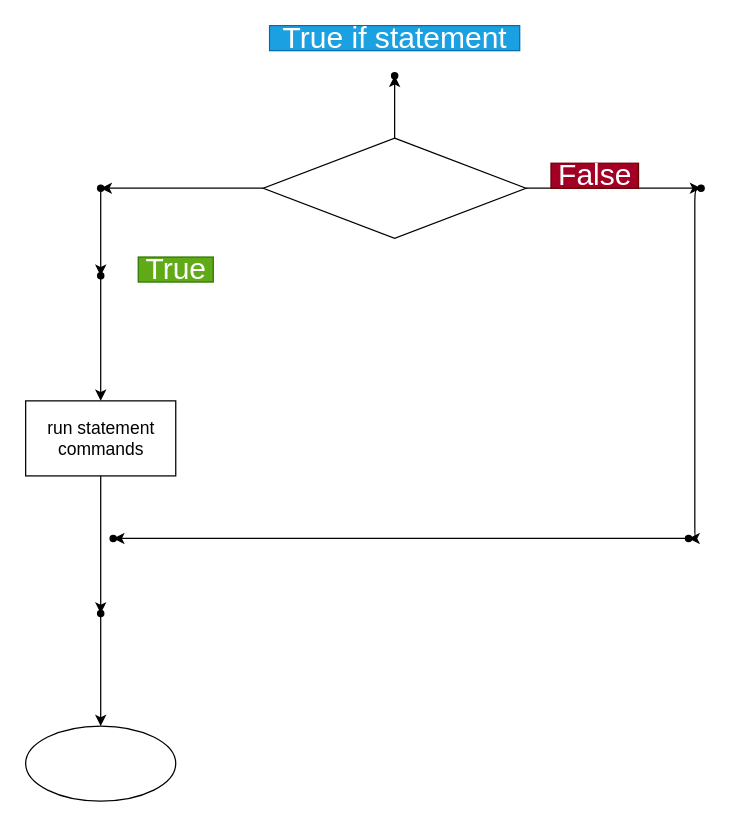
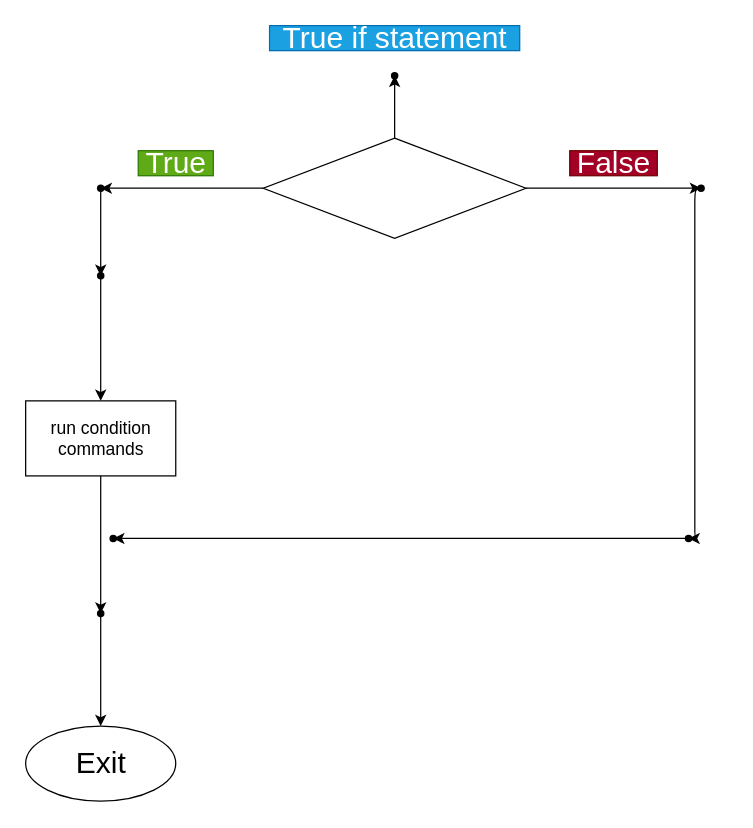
node "False": moved (594, 176) -> (613, 163)
node "True": moved (176, 269) -> (176, 163)
node "run statement commands": label "run statement commands" -> "run condition commands"
node "Exit": added
